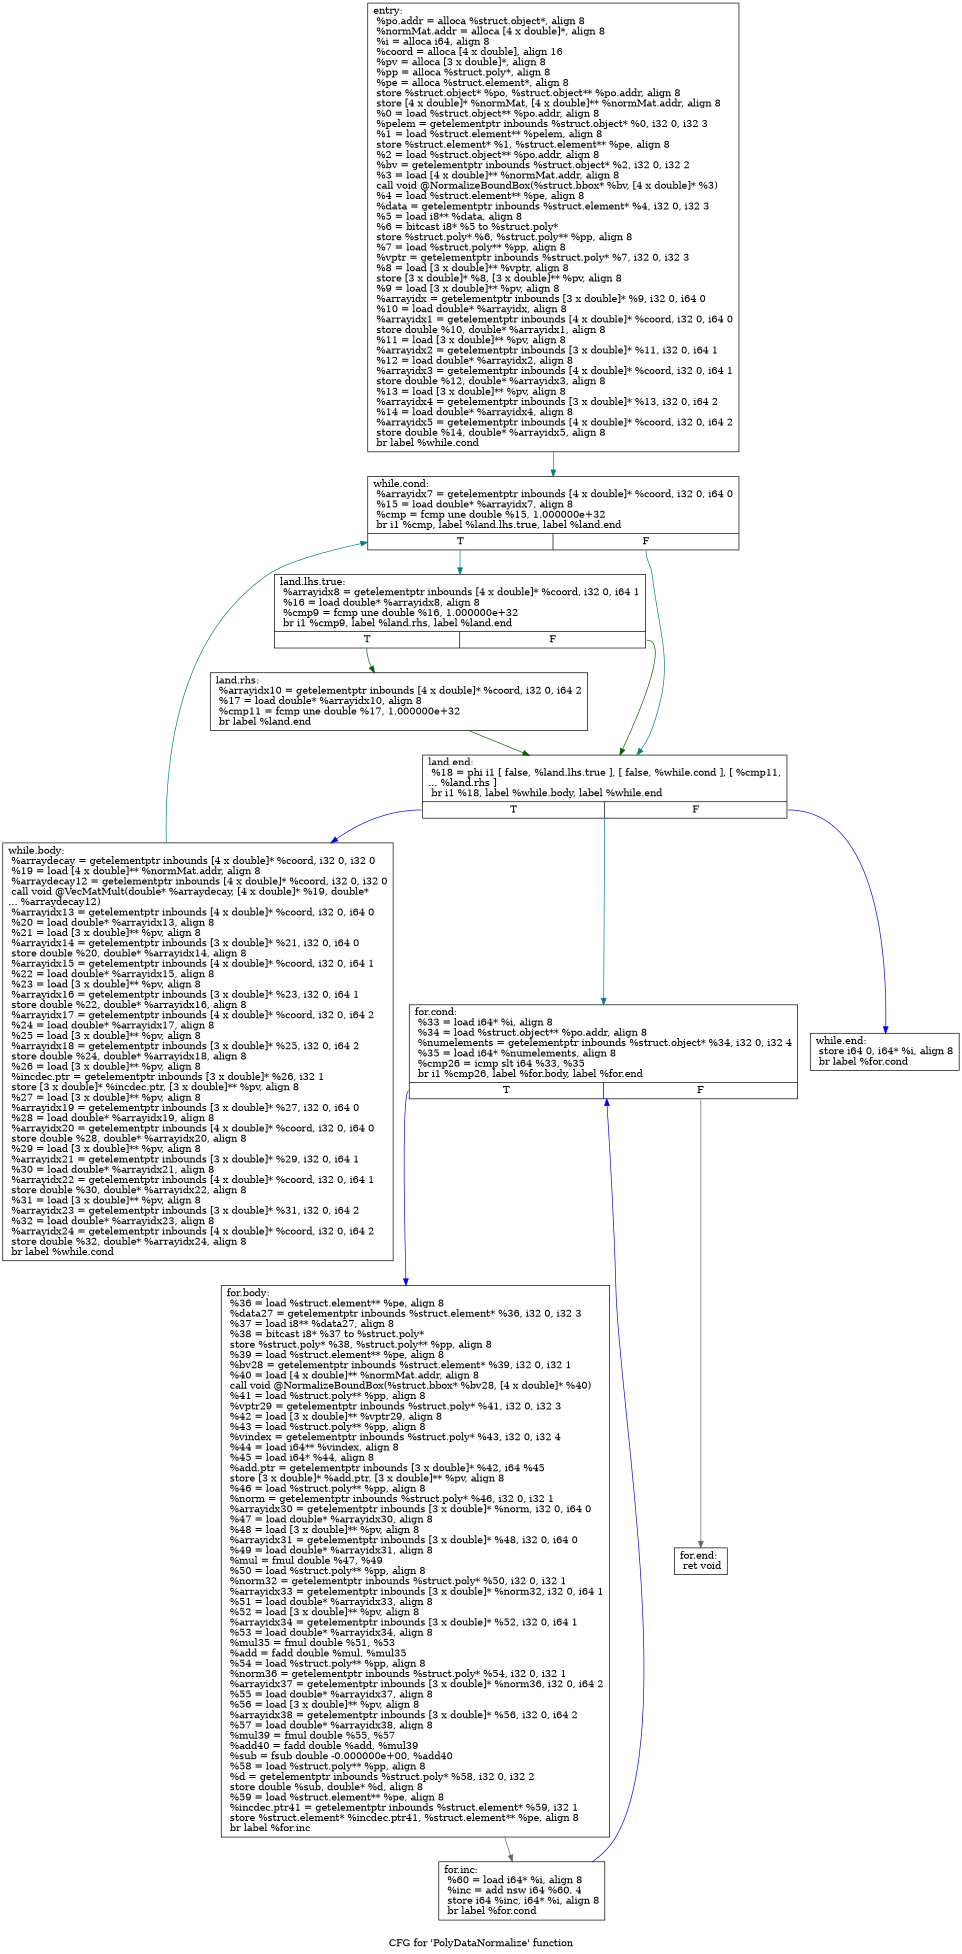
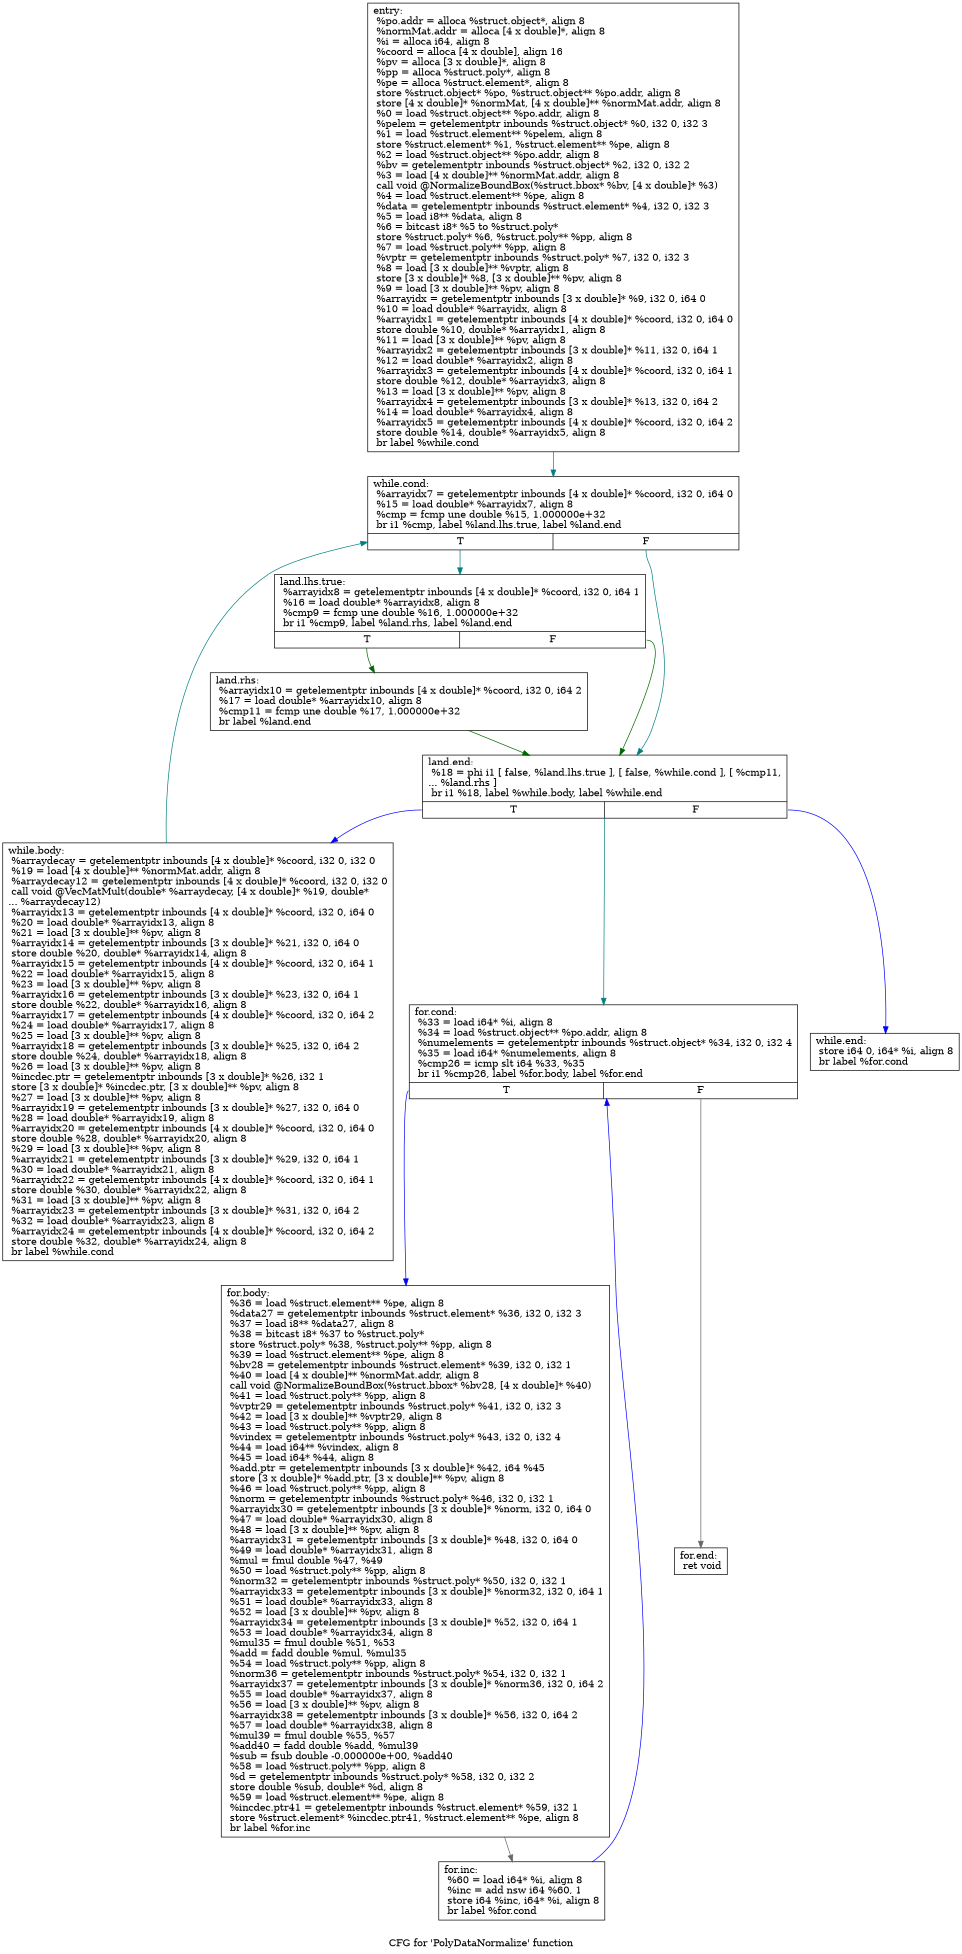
node "for.inc:": text "%inc = add nsw i64 %60, 4" -> "%inc = add nsw i64 %60, 1"
